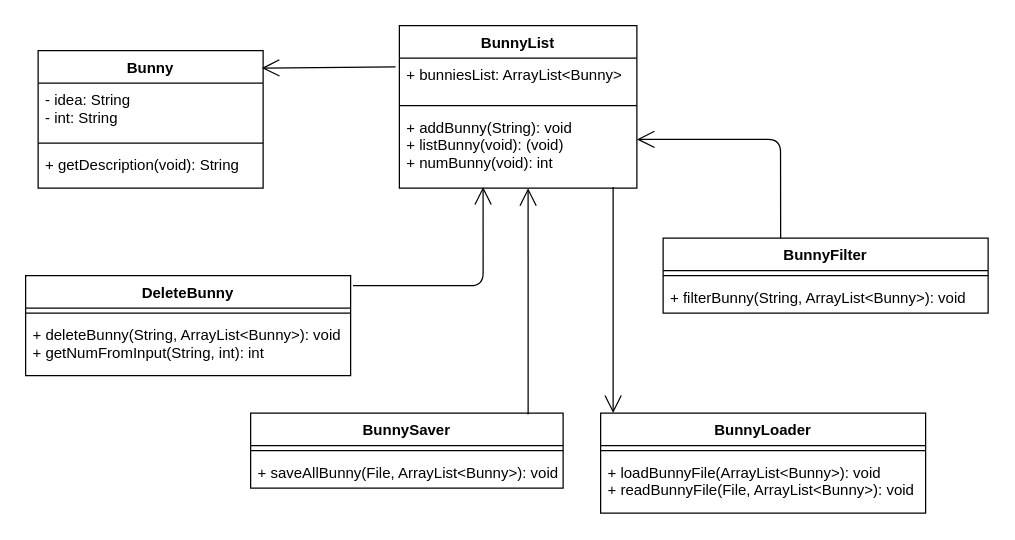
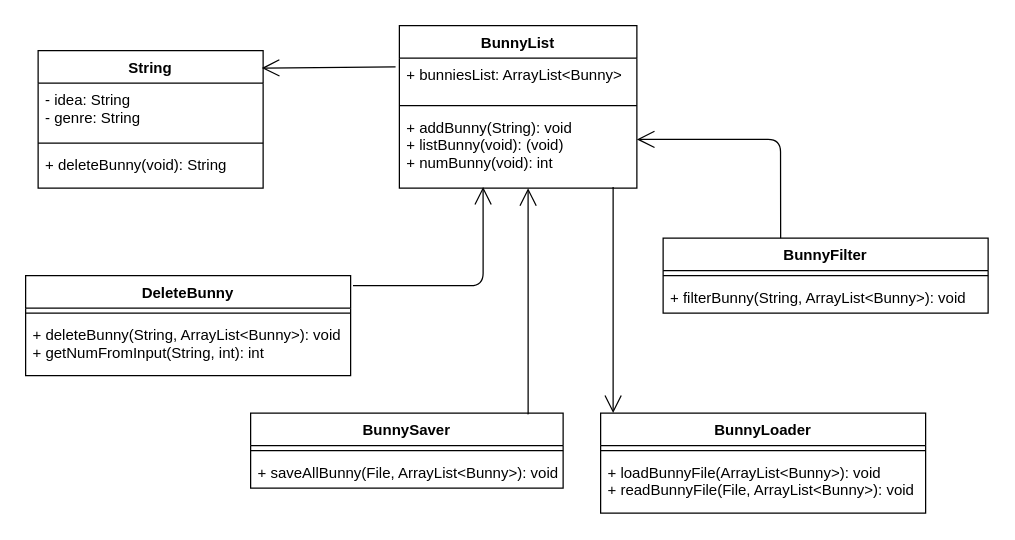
node "Bunny": label "Bunny" -> "String"
node "- idea: String - int: String": label "- idea: String - int: String" -> "- idea: String - genre: String"
node "+ getDescription(void): String": label "+ getDescription(void): String" -> "+ deleteBunny(void): String"
